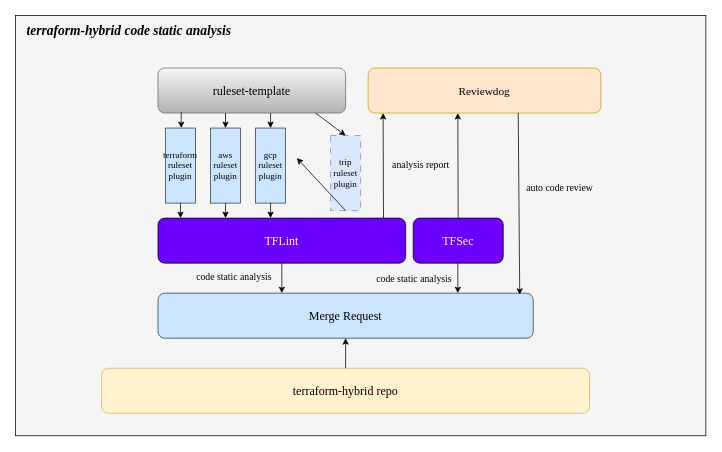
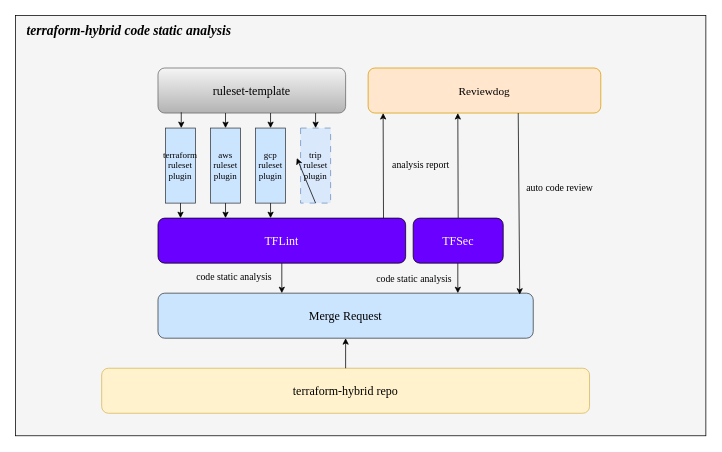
node "trip ruleset plugin": moved (345, 173) -> (315, 165)
